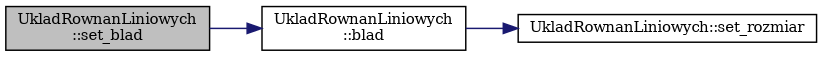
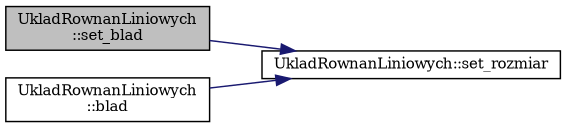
edge "UkladRownanLiniowych ::set_blad" -> "UkladRownanLiniowych ::blad": now "UkladRownanLiniowych ::set_blad" -> "UkladRownanLiniowych::set_rozmiar"
